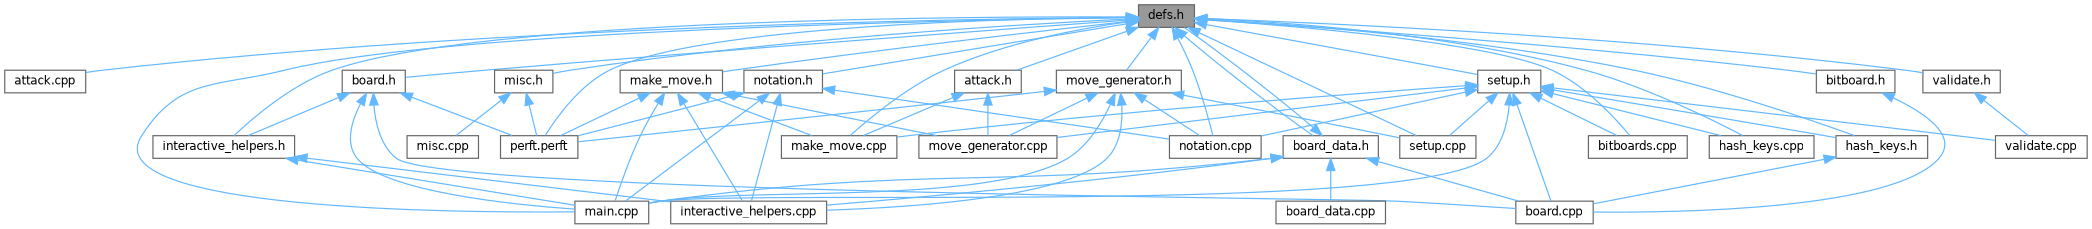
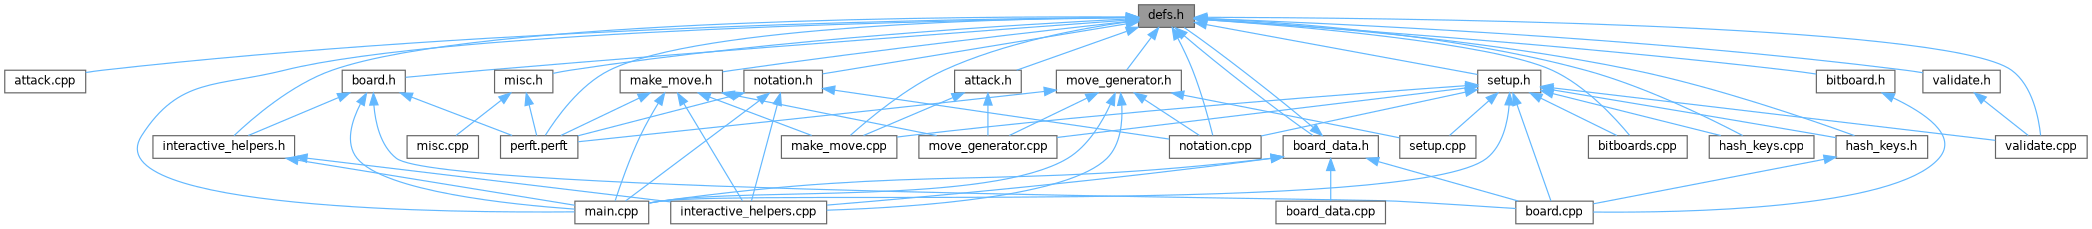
edge "setup.cpp" -> "defs.h": now "validate.cpp" -> "defs.h"
